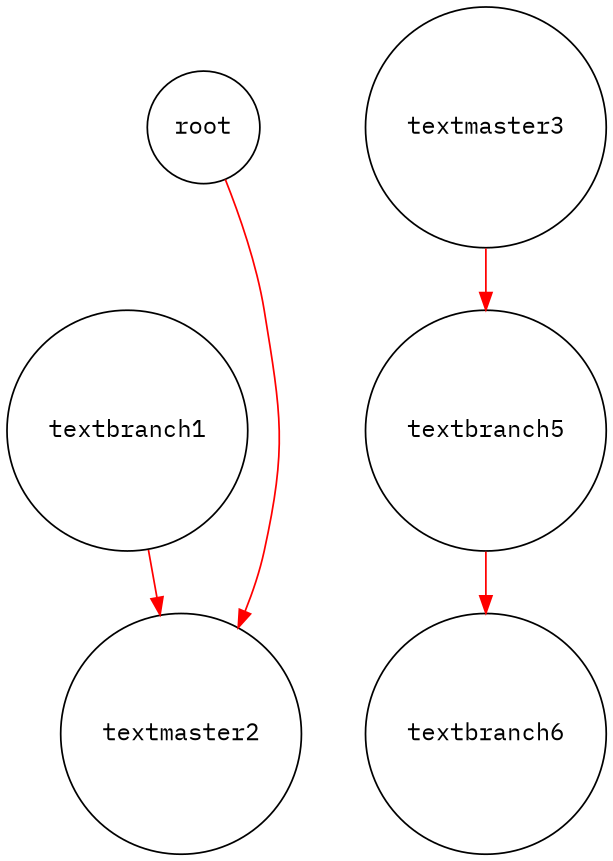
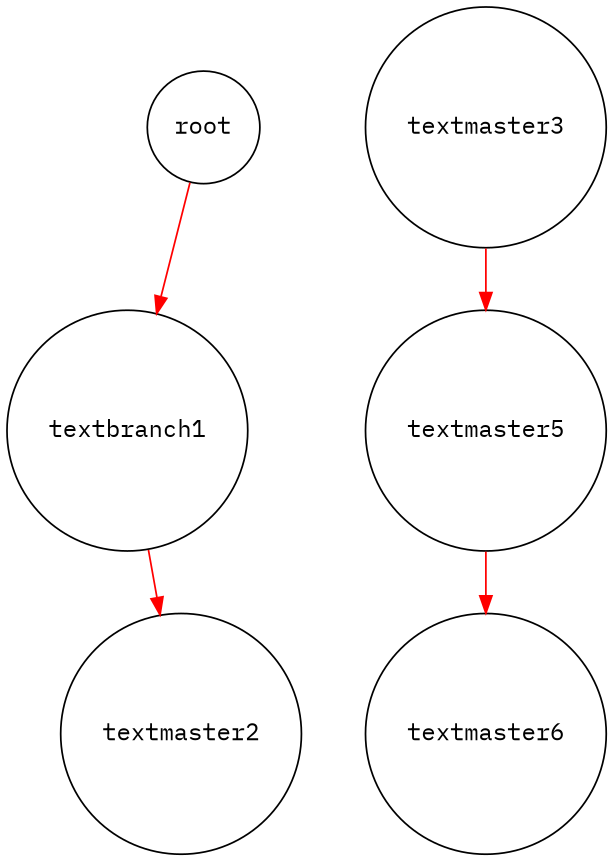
edge "root" -> "textmaster2": now "root" -> "textbranch1"
node "textbranch5": label "textbranch5" -> "textmaster5"
node "textbranch6": label "textbranch6" -> "textmaster6"
